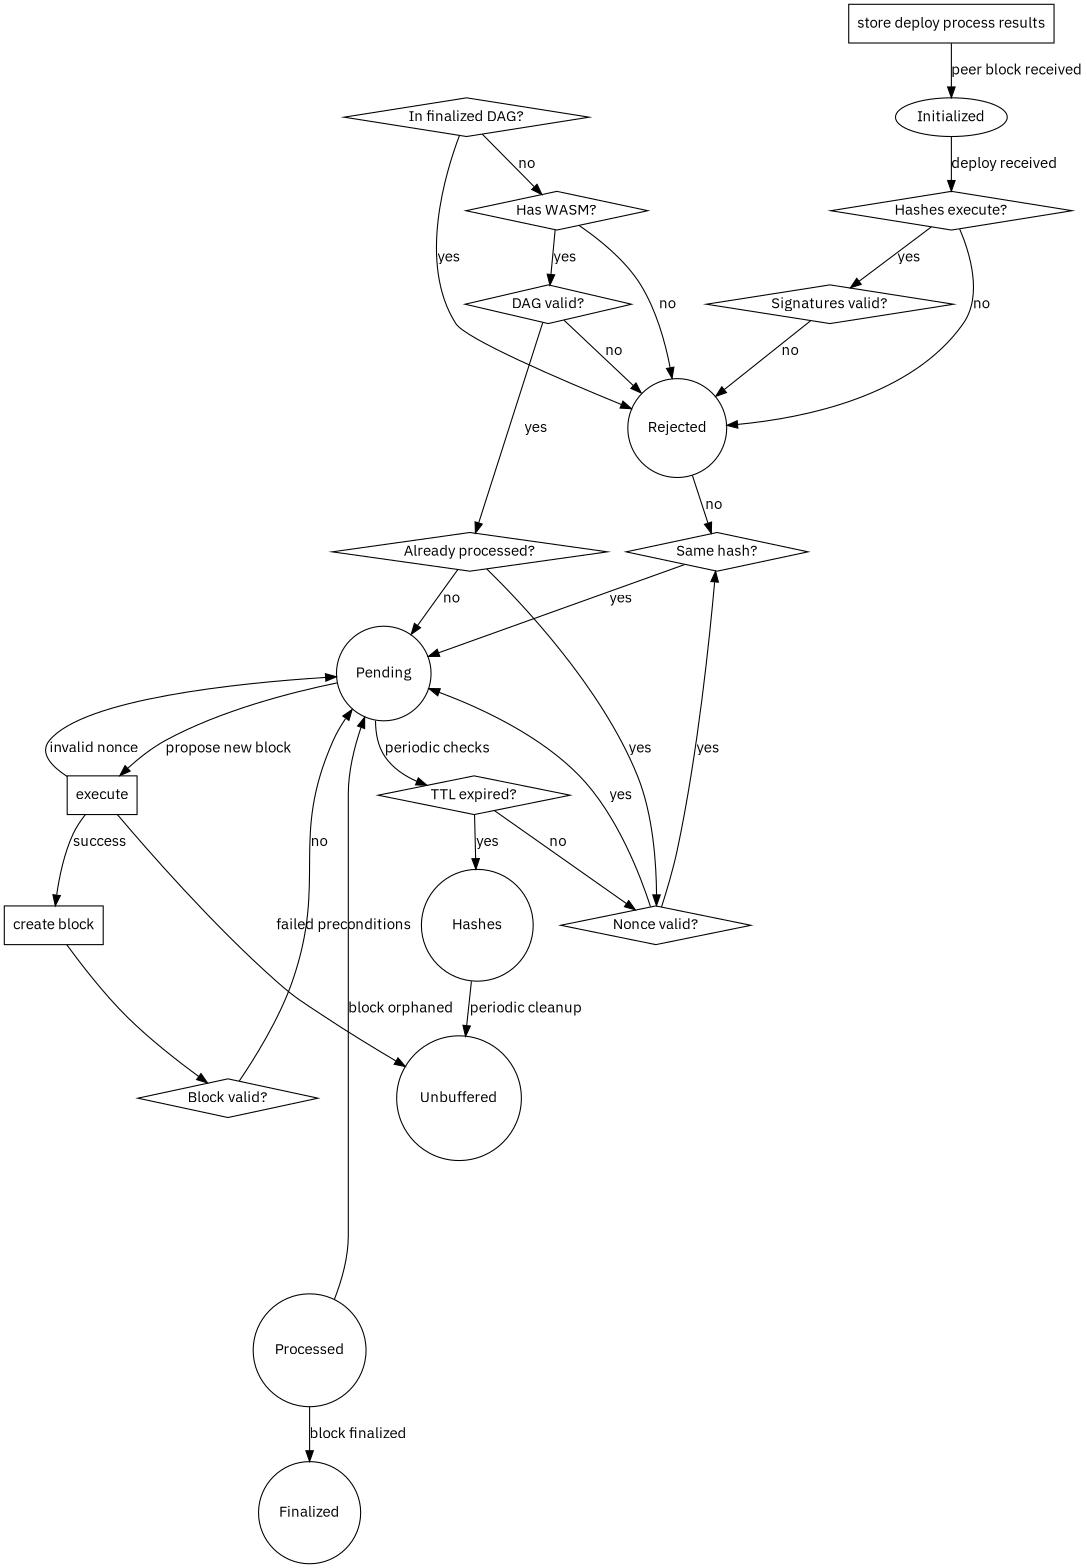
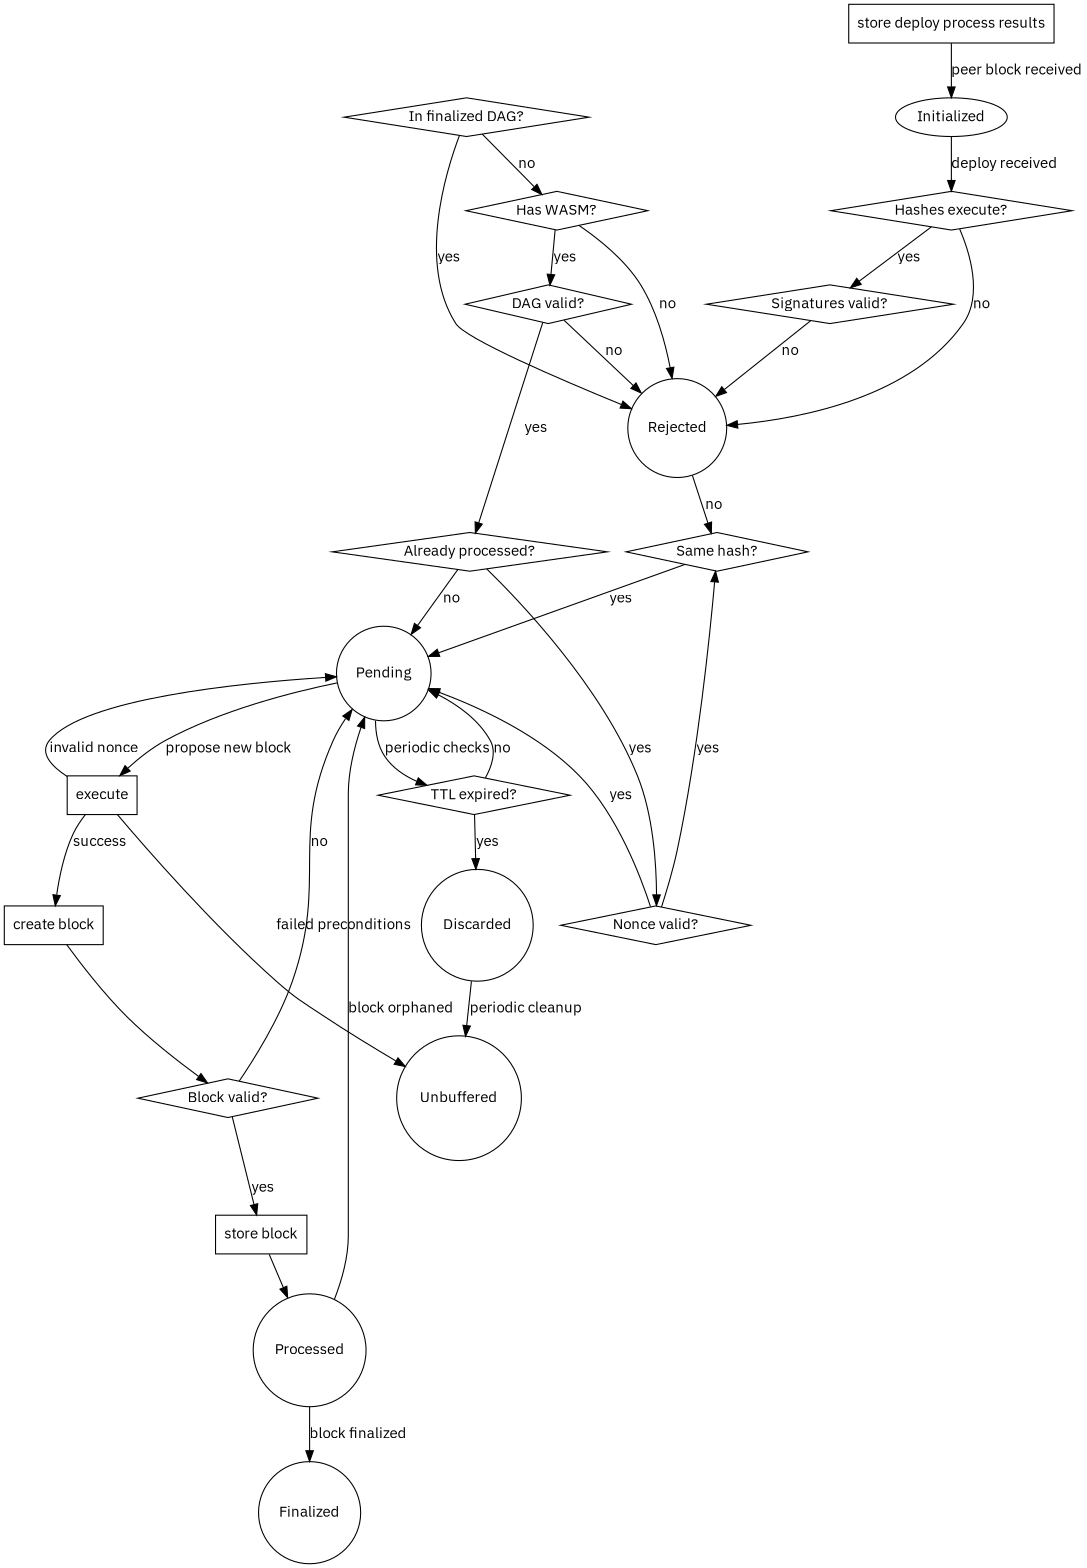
edge "TTL expired?" -> "Nonce valid?": now "TTL expired?" -> "Pending"
node "Hashes": label "Hashes" -> "Discarded"
node "store block": added
